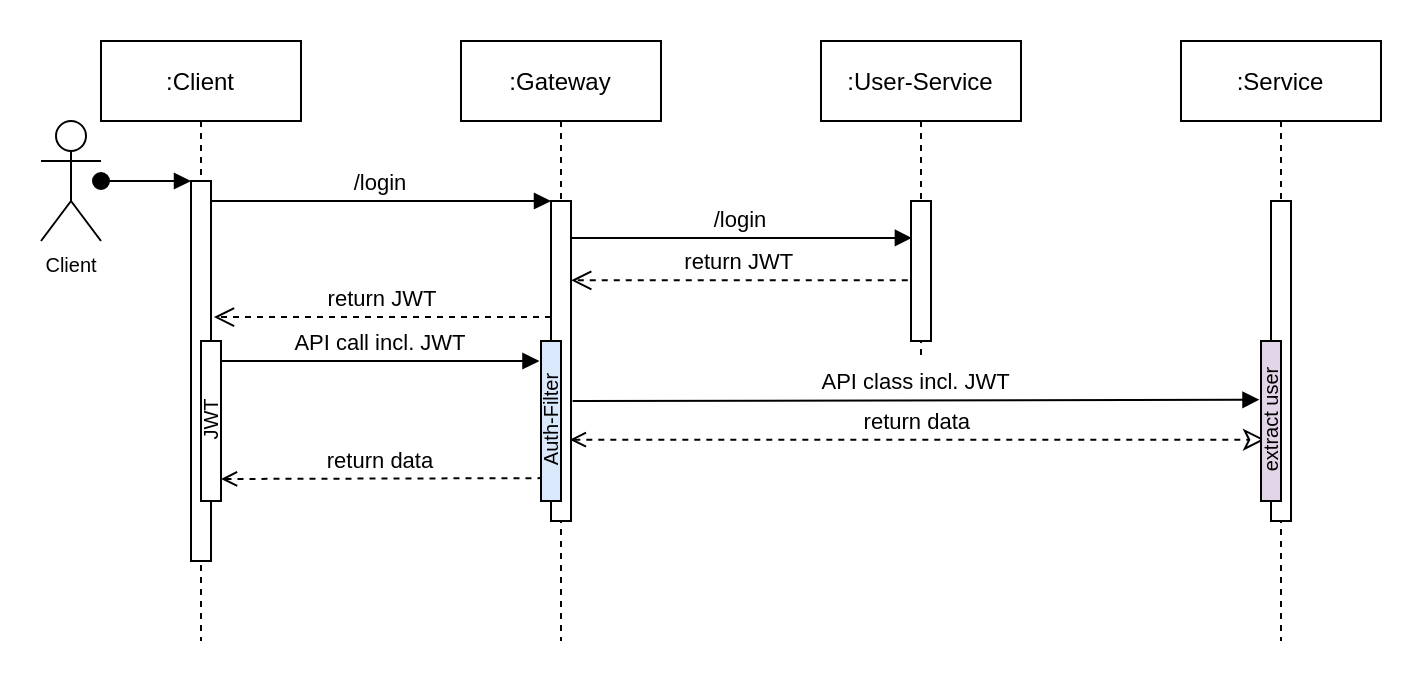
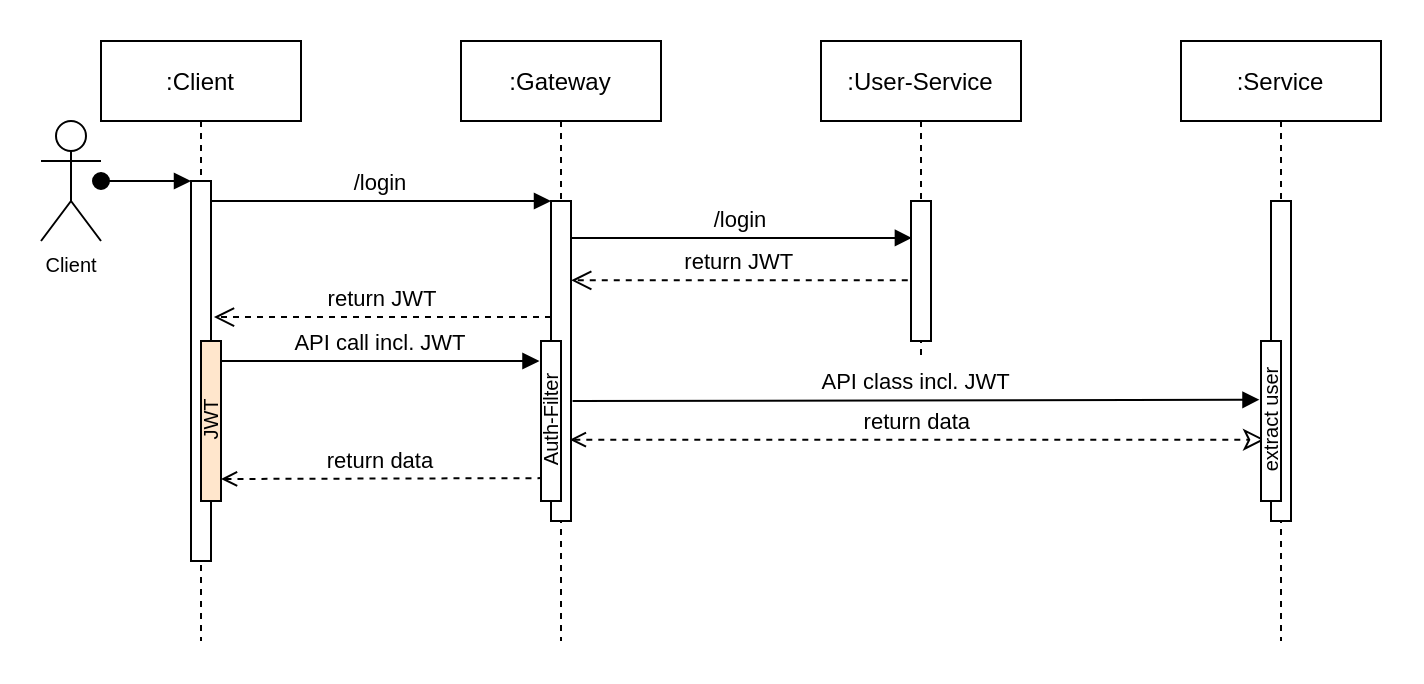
node "JWT": fillcolor #ffffff -> #ffe6cc
node "Auth-Filter": fillcolor #dae8fc -> #ffffff
node "extract user": fillcolor #e1d5e7 -> #ffffff
